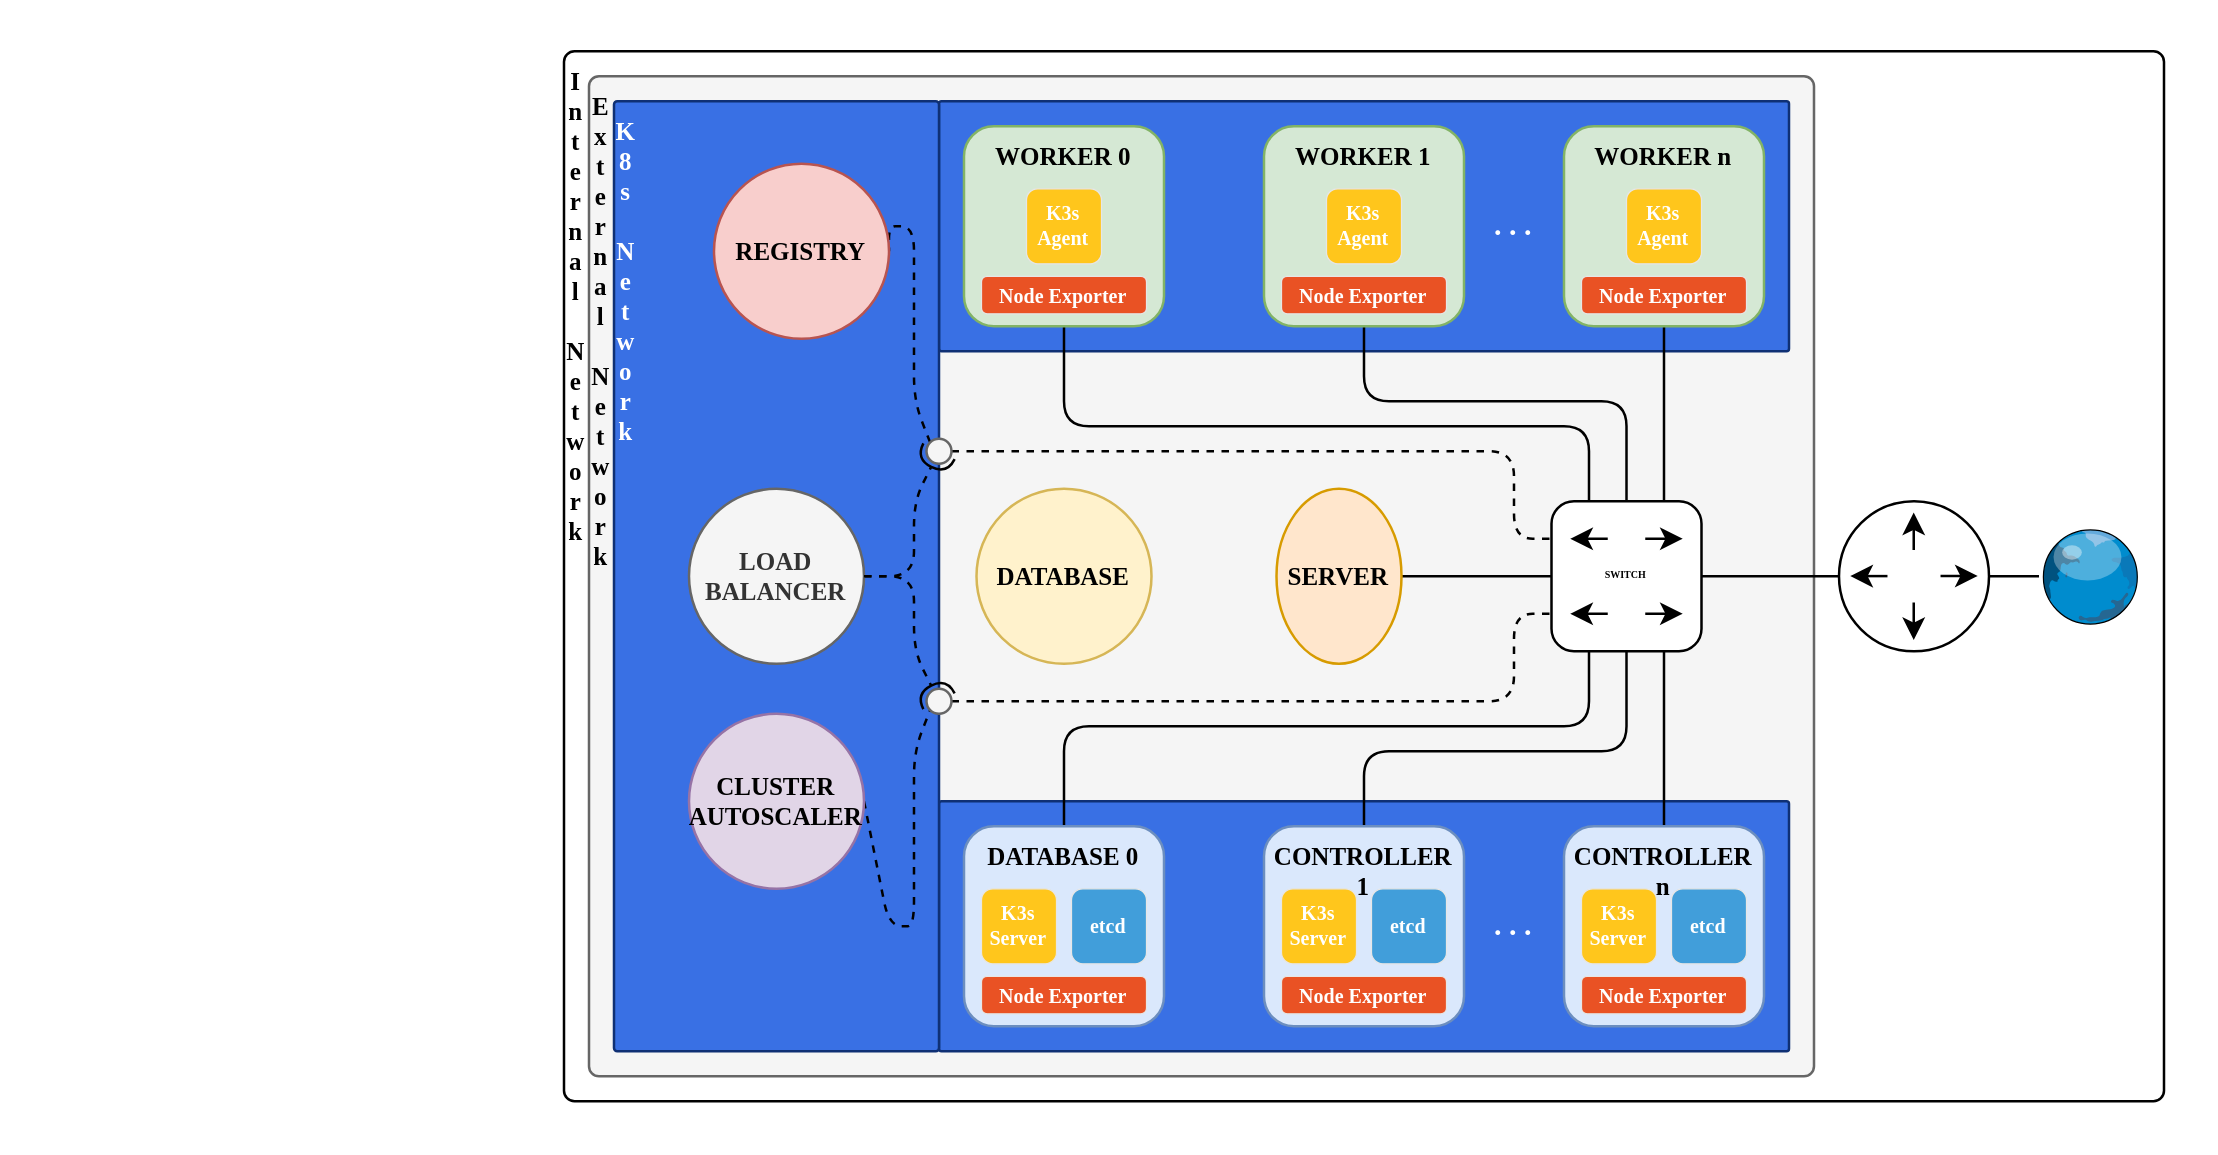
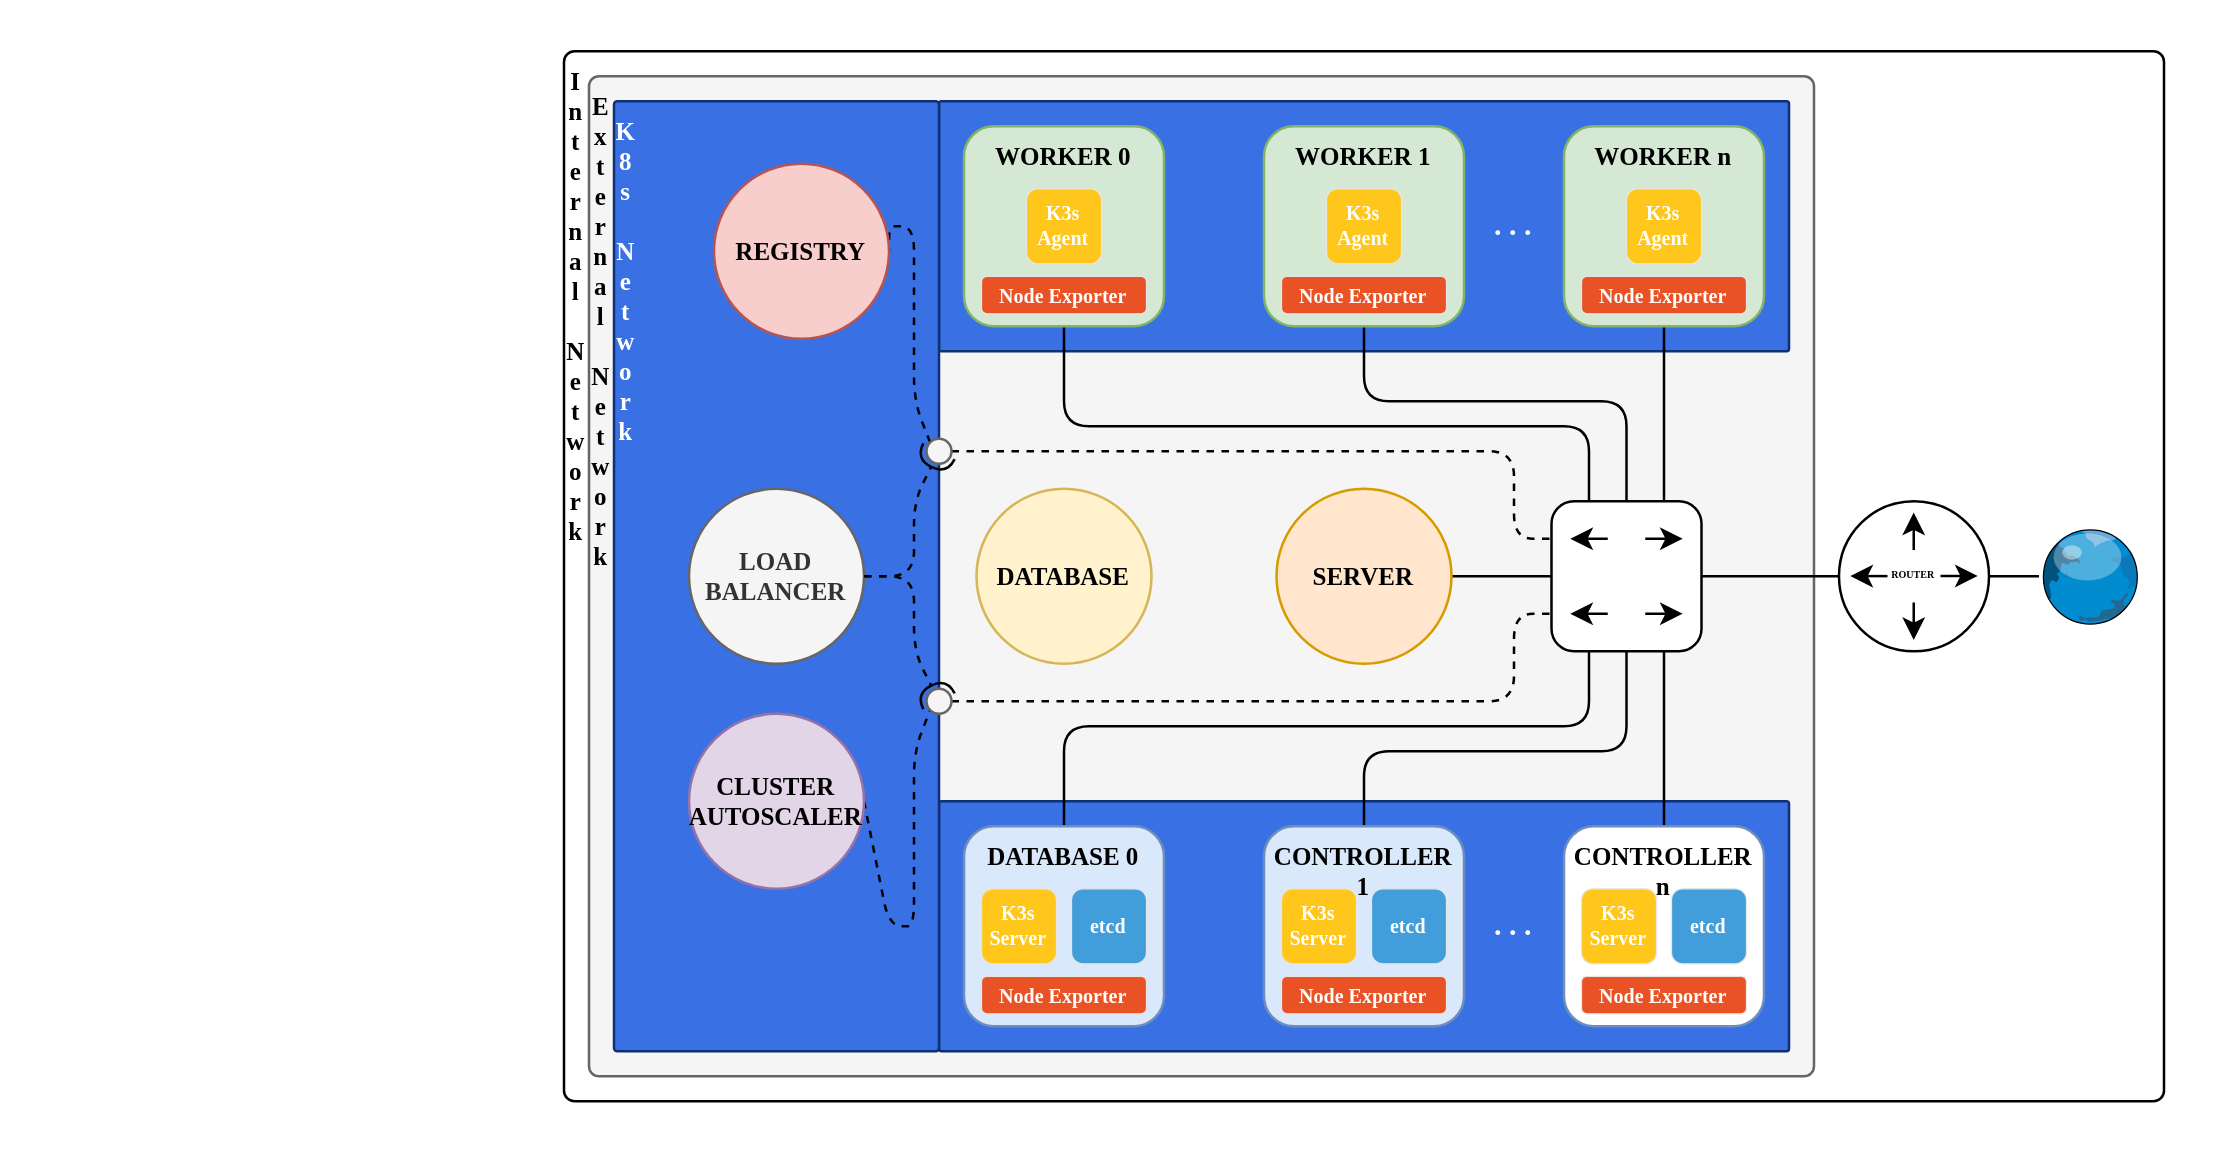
node "SERVER": size 125x175 -> 175x175
node "SWITCH": removed
node "ROUTER": added
node "CONTROLLER n": fillcolor #dae8fc -> #ffffff
